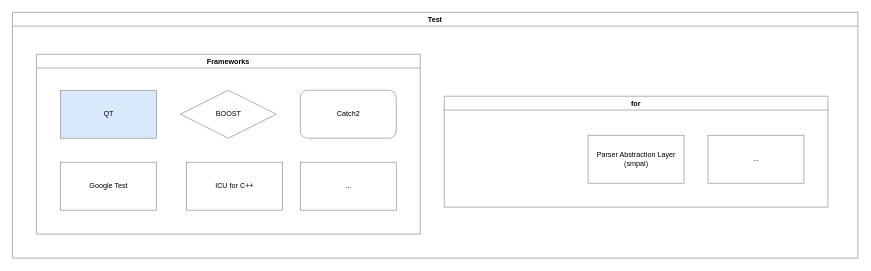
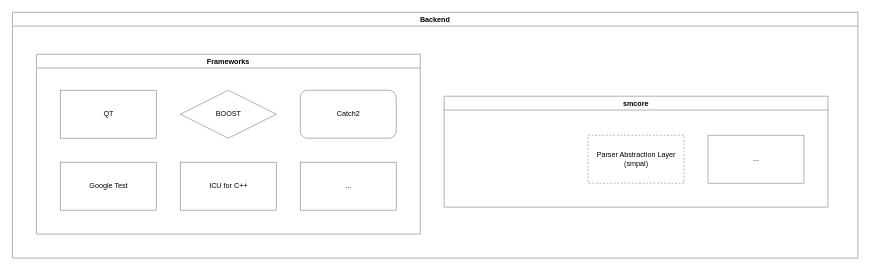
node "Test": label "Test" -> "Backend"
node "for": label "for" -> "smcore"
node "QT": fillcolor #dae8fc -> #ffffff
node "Parser Abstraction Layer (smpal)": style solid -> dashed
node "ICU for C++": moved (234, 186) -> (228, 186)
